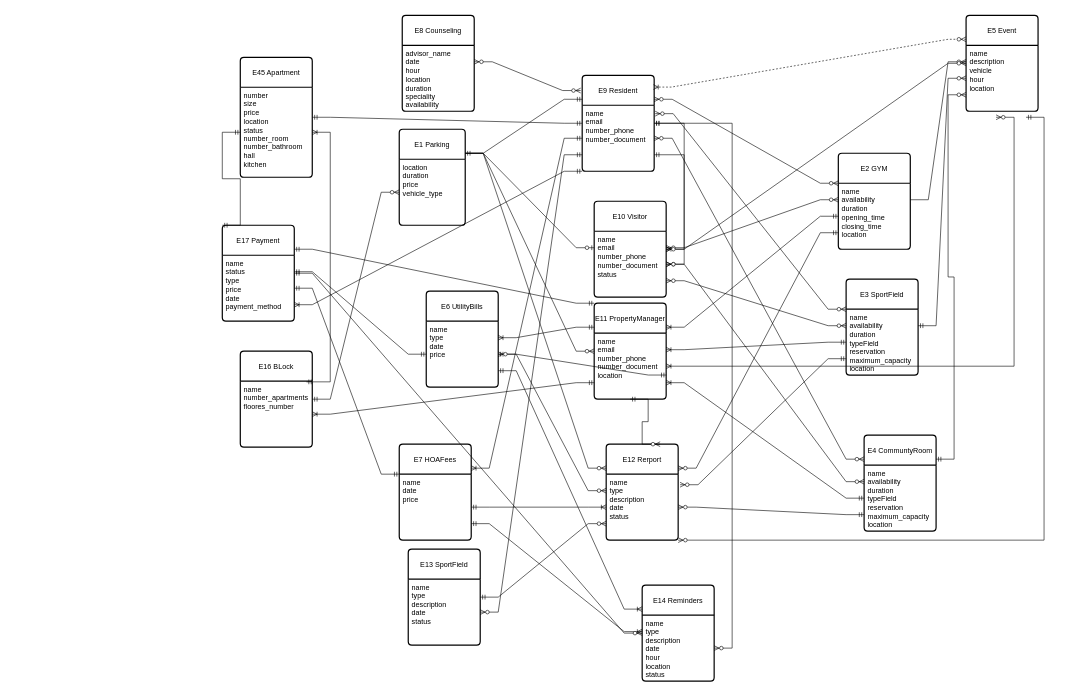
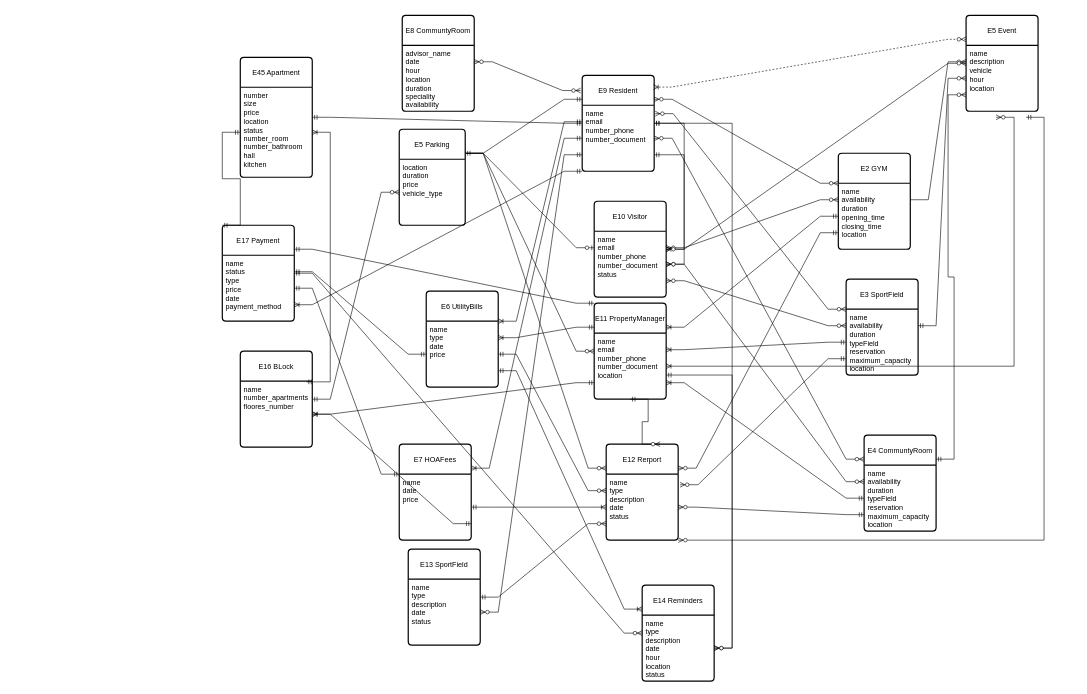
node "E8 Counseling": label "E8 Counseling" -> "E8 CommuntyRoom"
node "E1 Parking": label "E1 Parking" -> "E5 Parking"
edge "name email number_phone number_document" -- "name type date price": added
edge "name type date price" -- "name email number_phone number_document location": now "name type description date hour location status" -- "name email number_phone number_document location"
edge "name date price" -- "name type description date hour location status": now "name date price" -- "name number_apartments floores_number"
